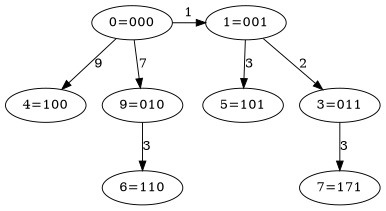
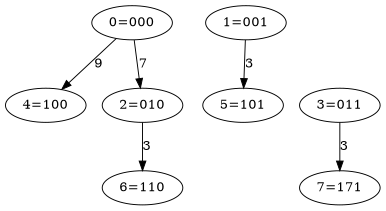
edge "0=000" -> "1=001": removed, label "1"
edge "1=001" -> "3=011": removed, label "2"
node "9=010": label "9=010" -> "2=010"
